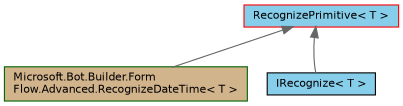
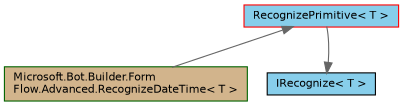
edge "IRecognize< T >" -> "RecognizePrimitive< T >": reversed
